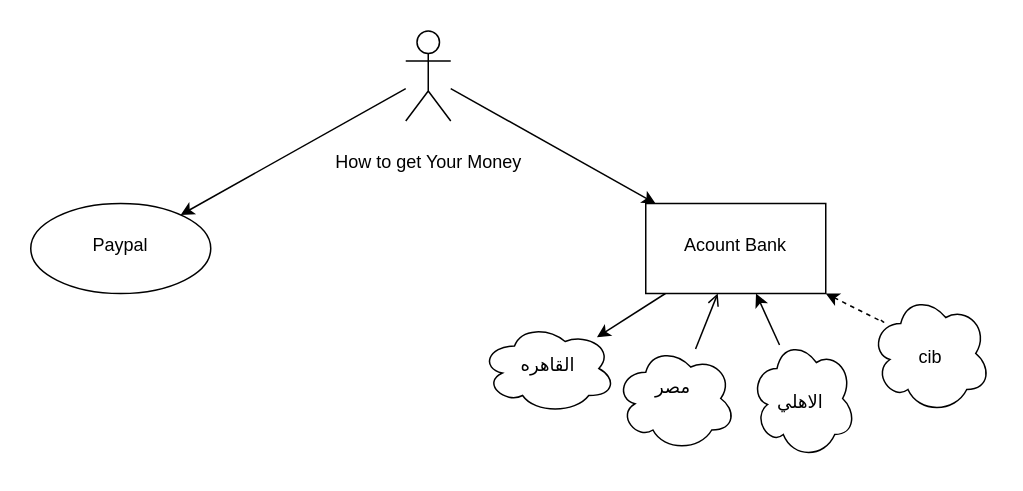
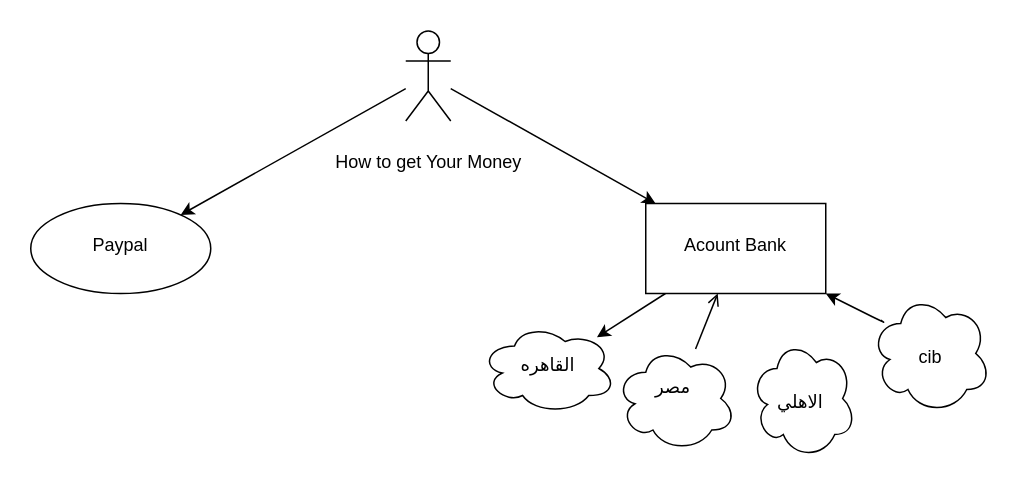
edge "cib" -> "Acount Bank": style dashed -> solid
edge "الاهلي" -> "Acount Bank": removed
